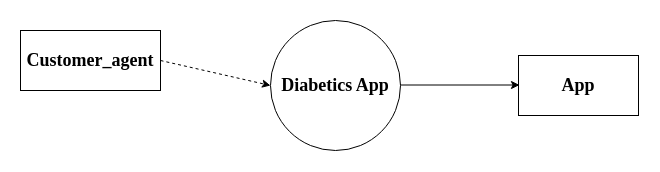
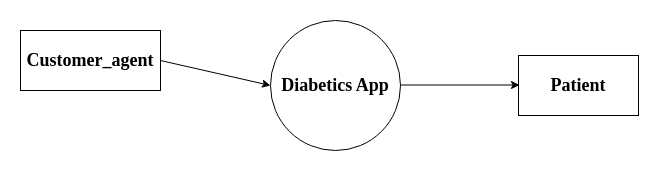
edge "Customer_agent" -> "Diabetics App": style dashed -> solid
node "App": label "App" -> "Patient"
